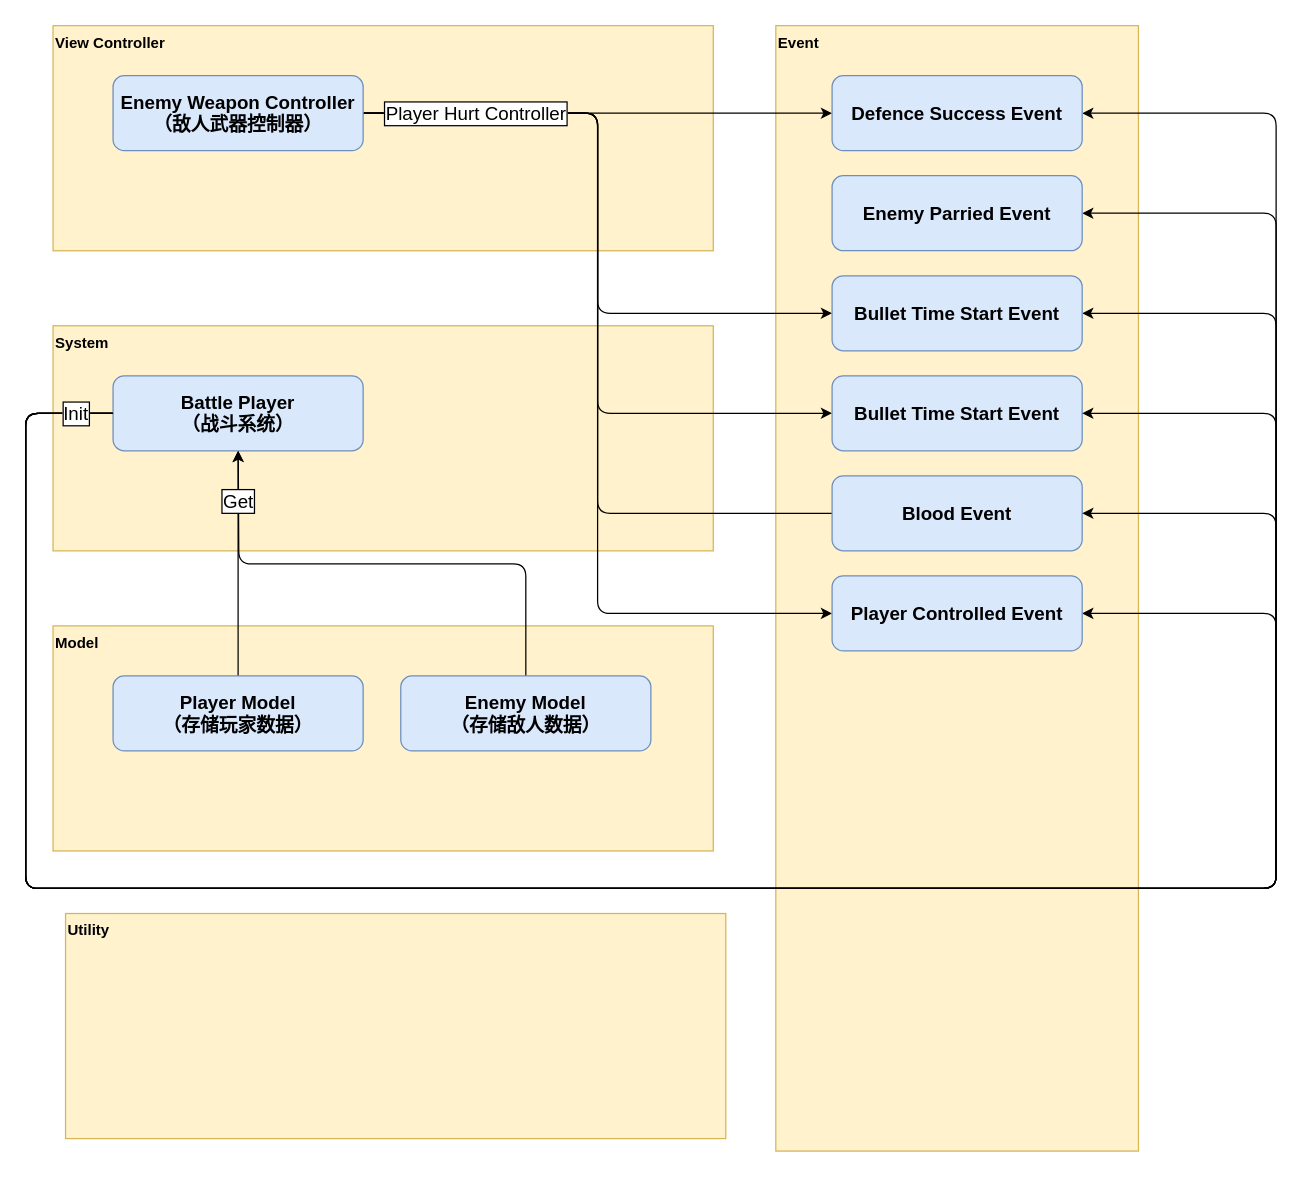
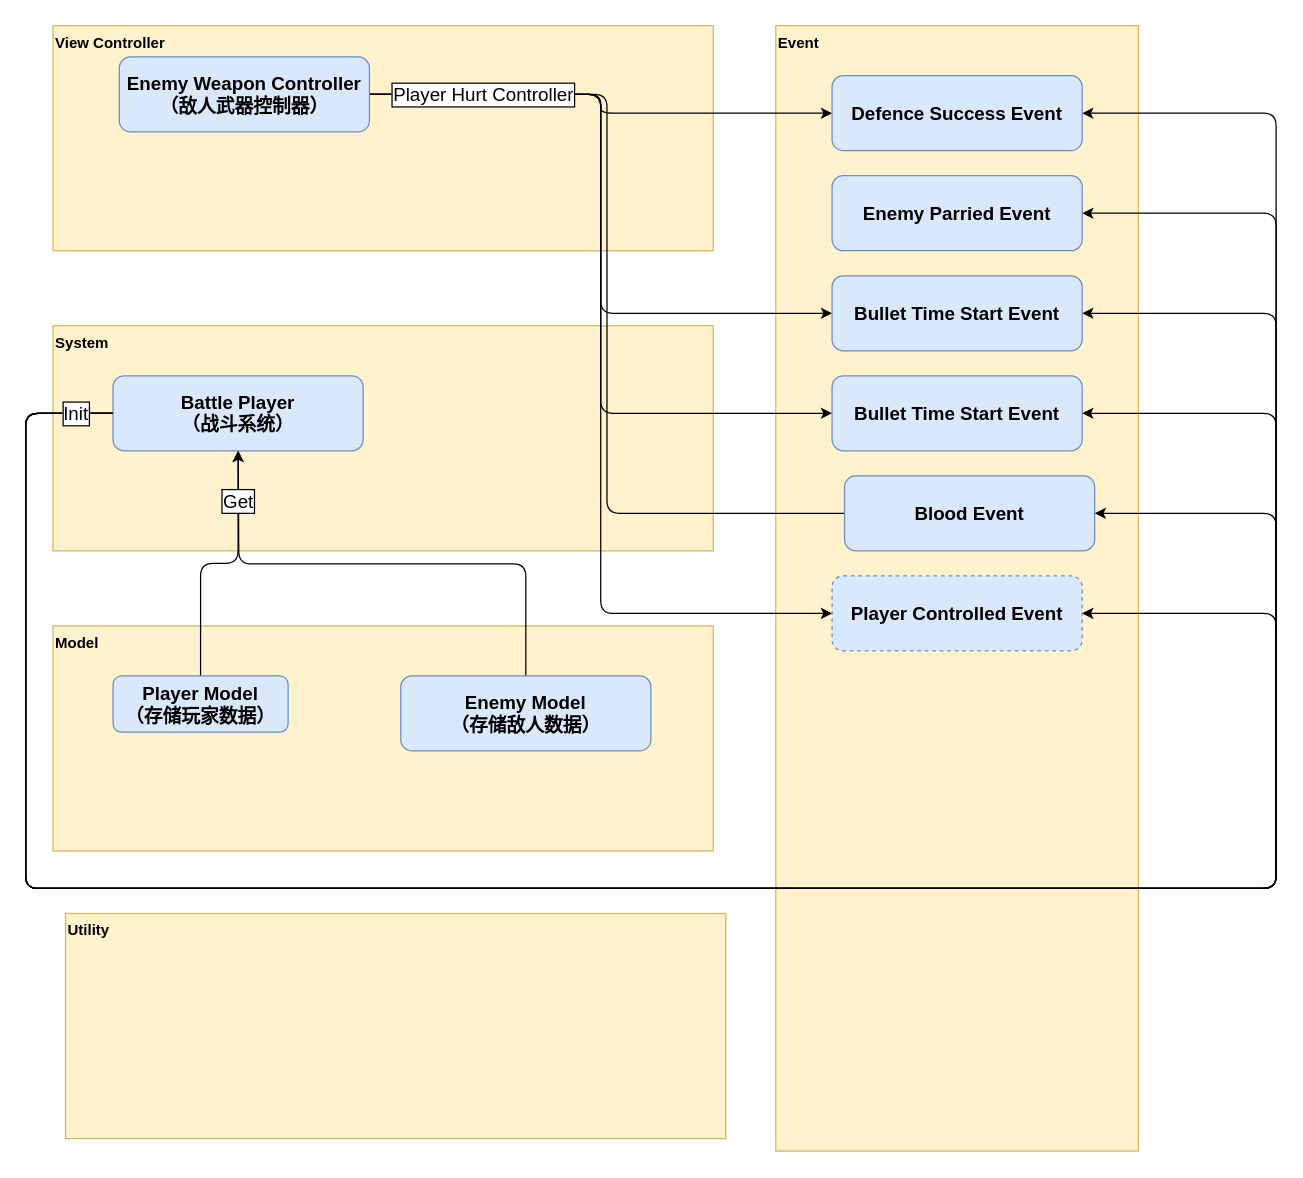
node "Enemy Weapon Controller （敌人武器控制器）": moved (238, 113) -> (244, 94)
node "Blood Event": moved (957, 513) -> (969, 513)
node "Player Controlled Event": style solid -> dashed
node "Player Model （存储玩家数据）": size 250x75 -> 175x56
